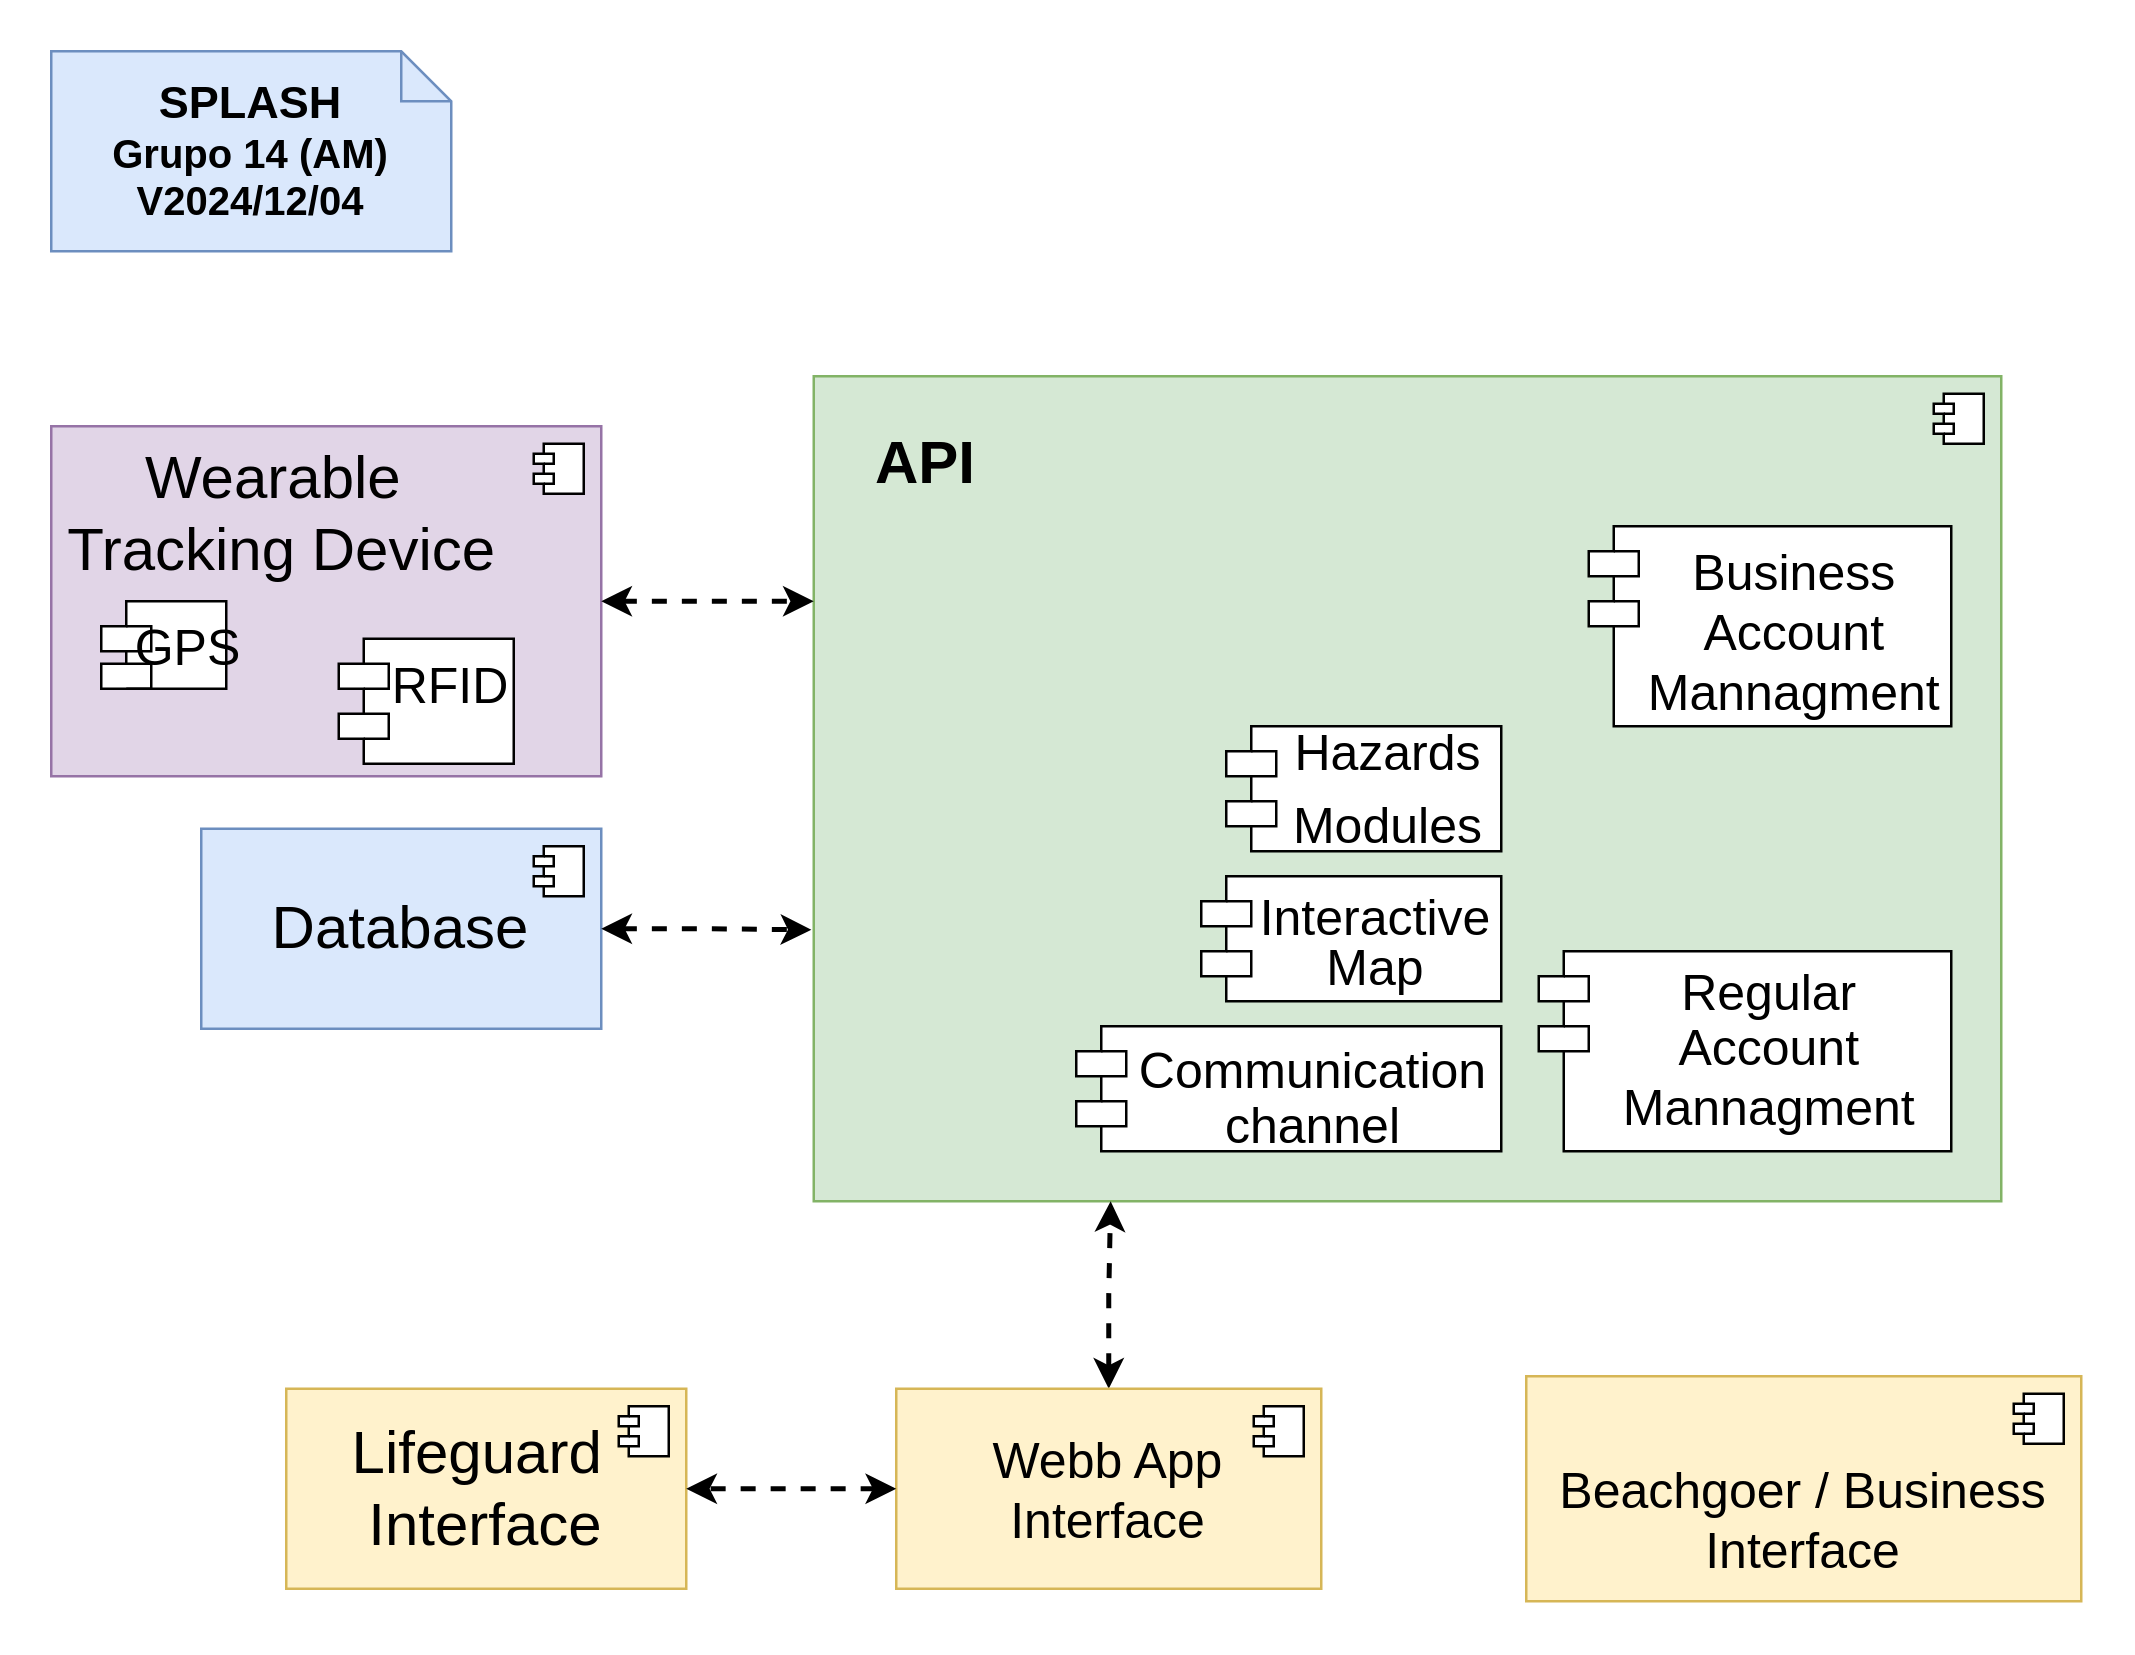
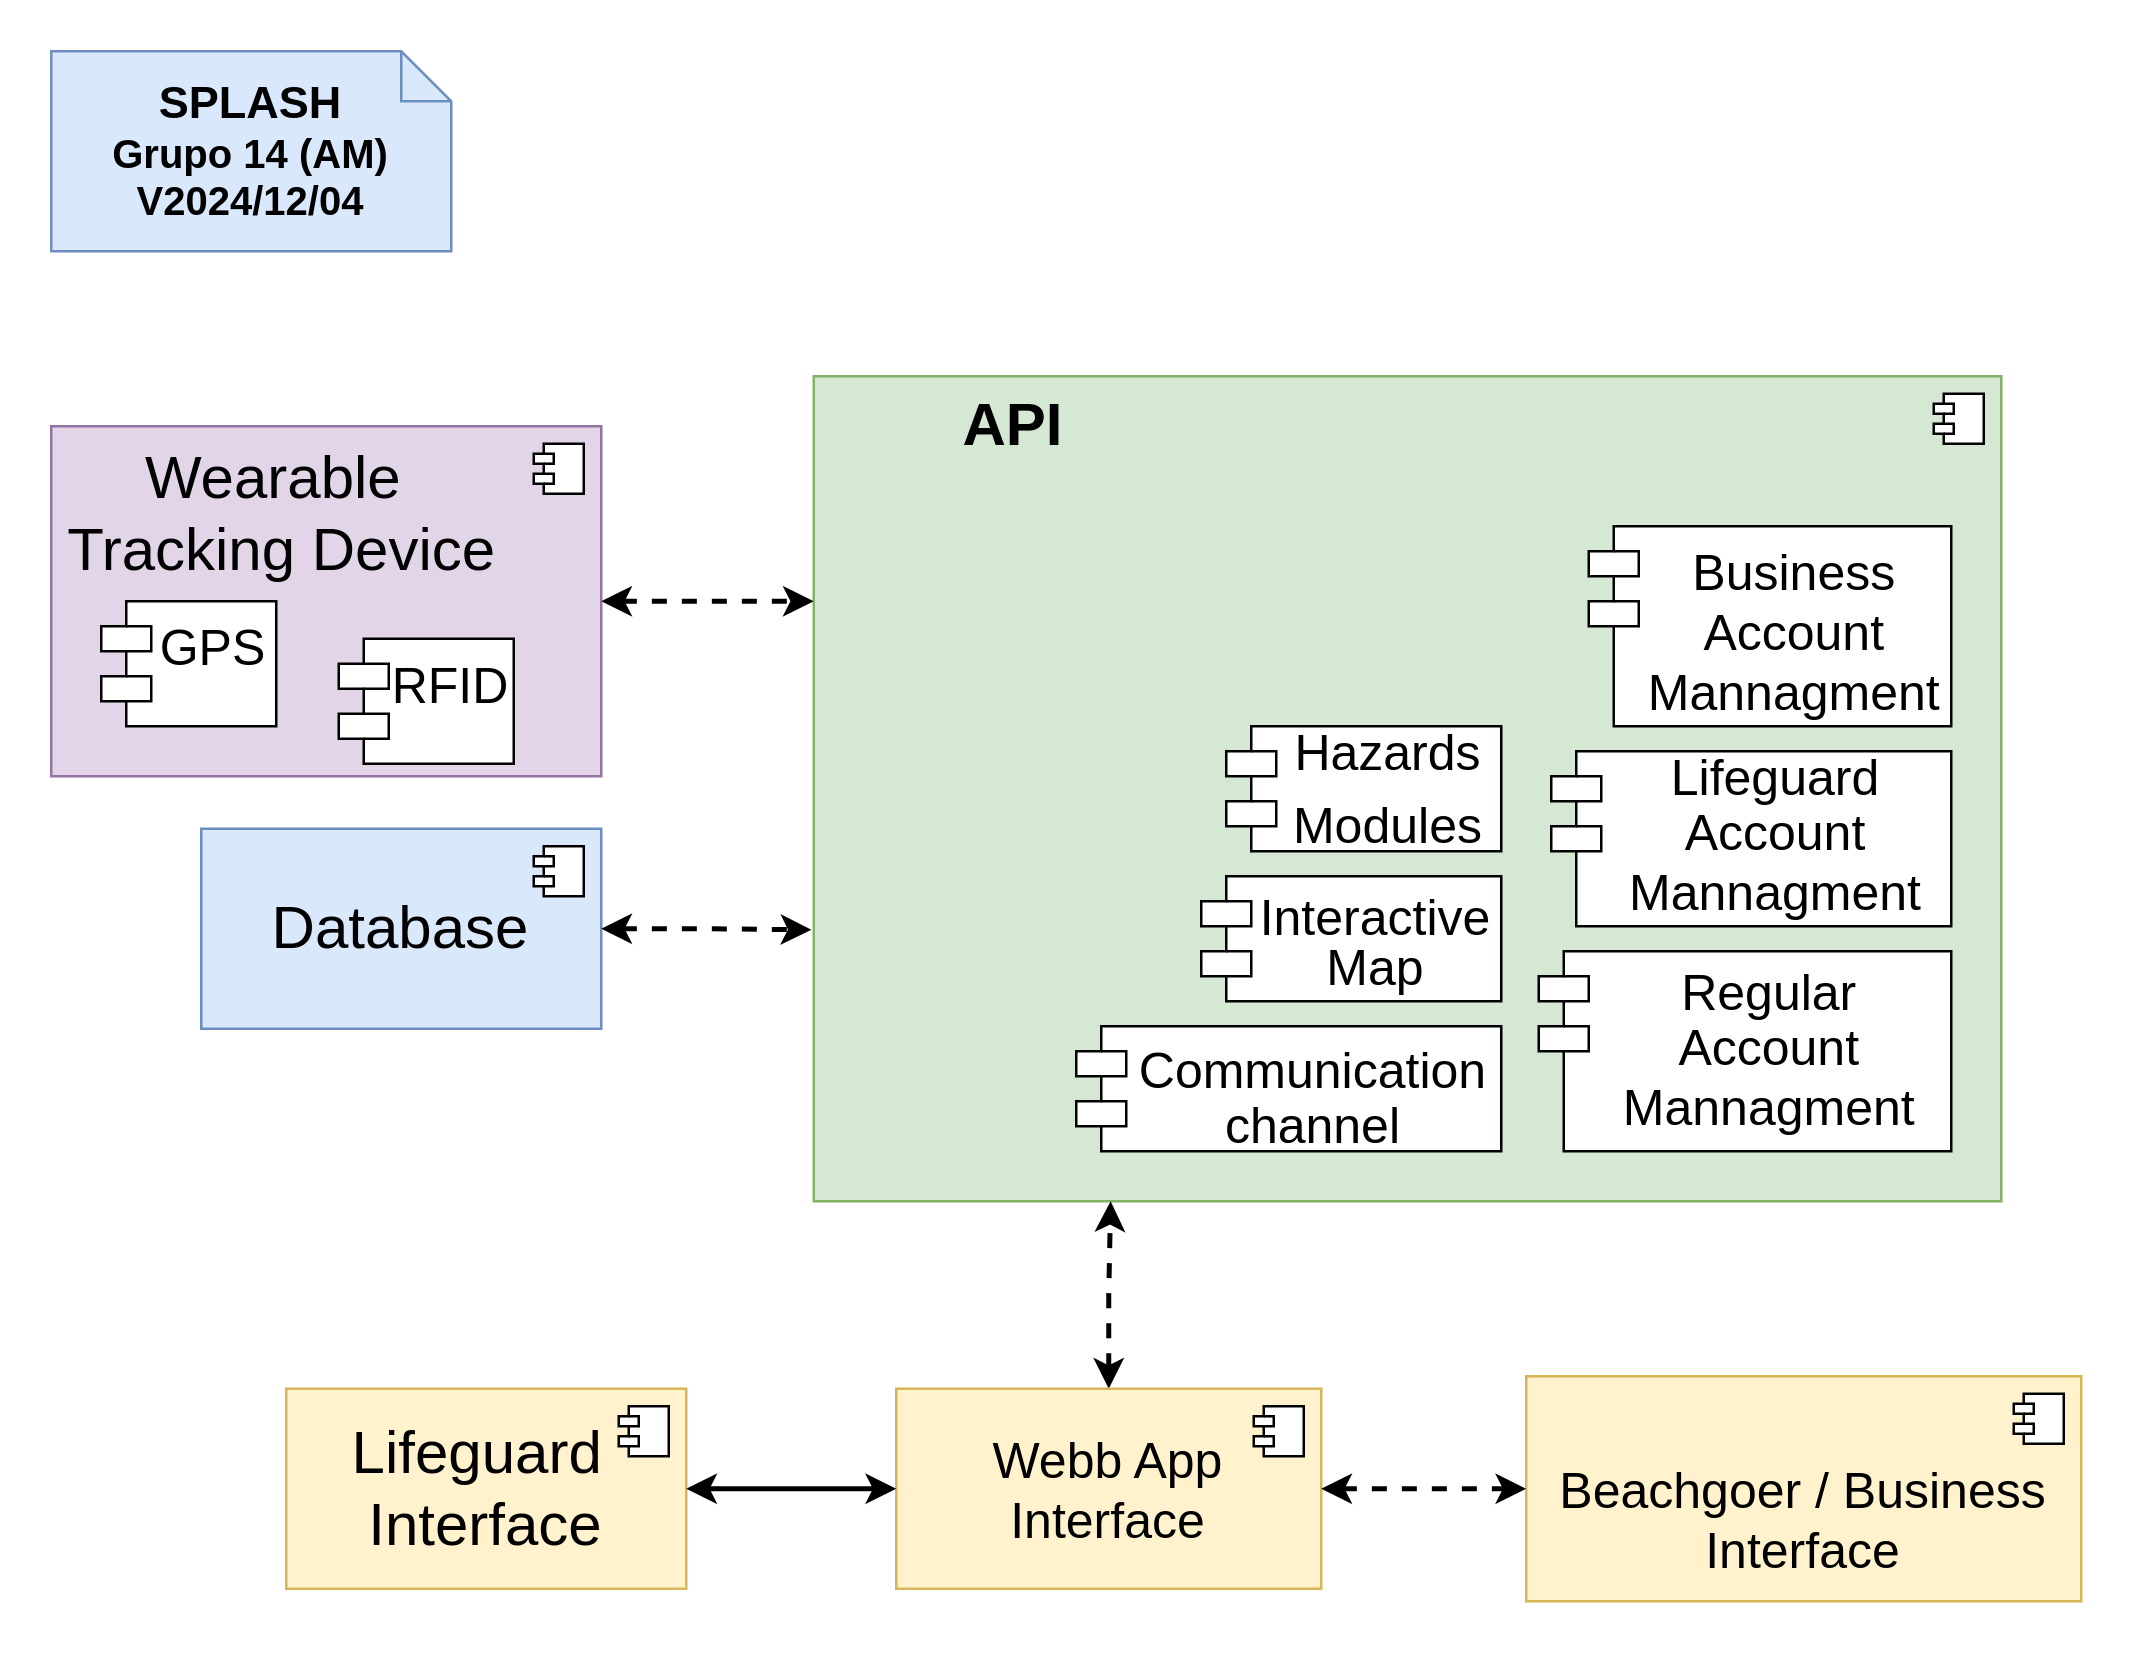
node "API": moved (926, 464) -> (1014, 426)
node "GPS": size 125x88 -> 175x125
node "Lifeguard Account Mannagment": added
edge "Lifeguard Interface" -- "Webb App Interface": style dashed -> solid
edge "Webb App Interface" -- "Beachgoer / Business Interface": added
